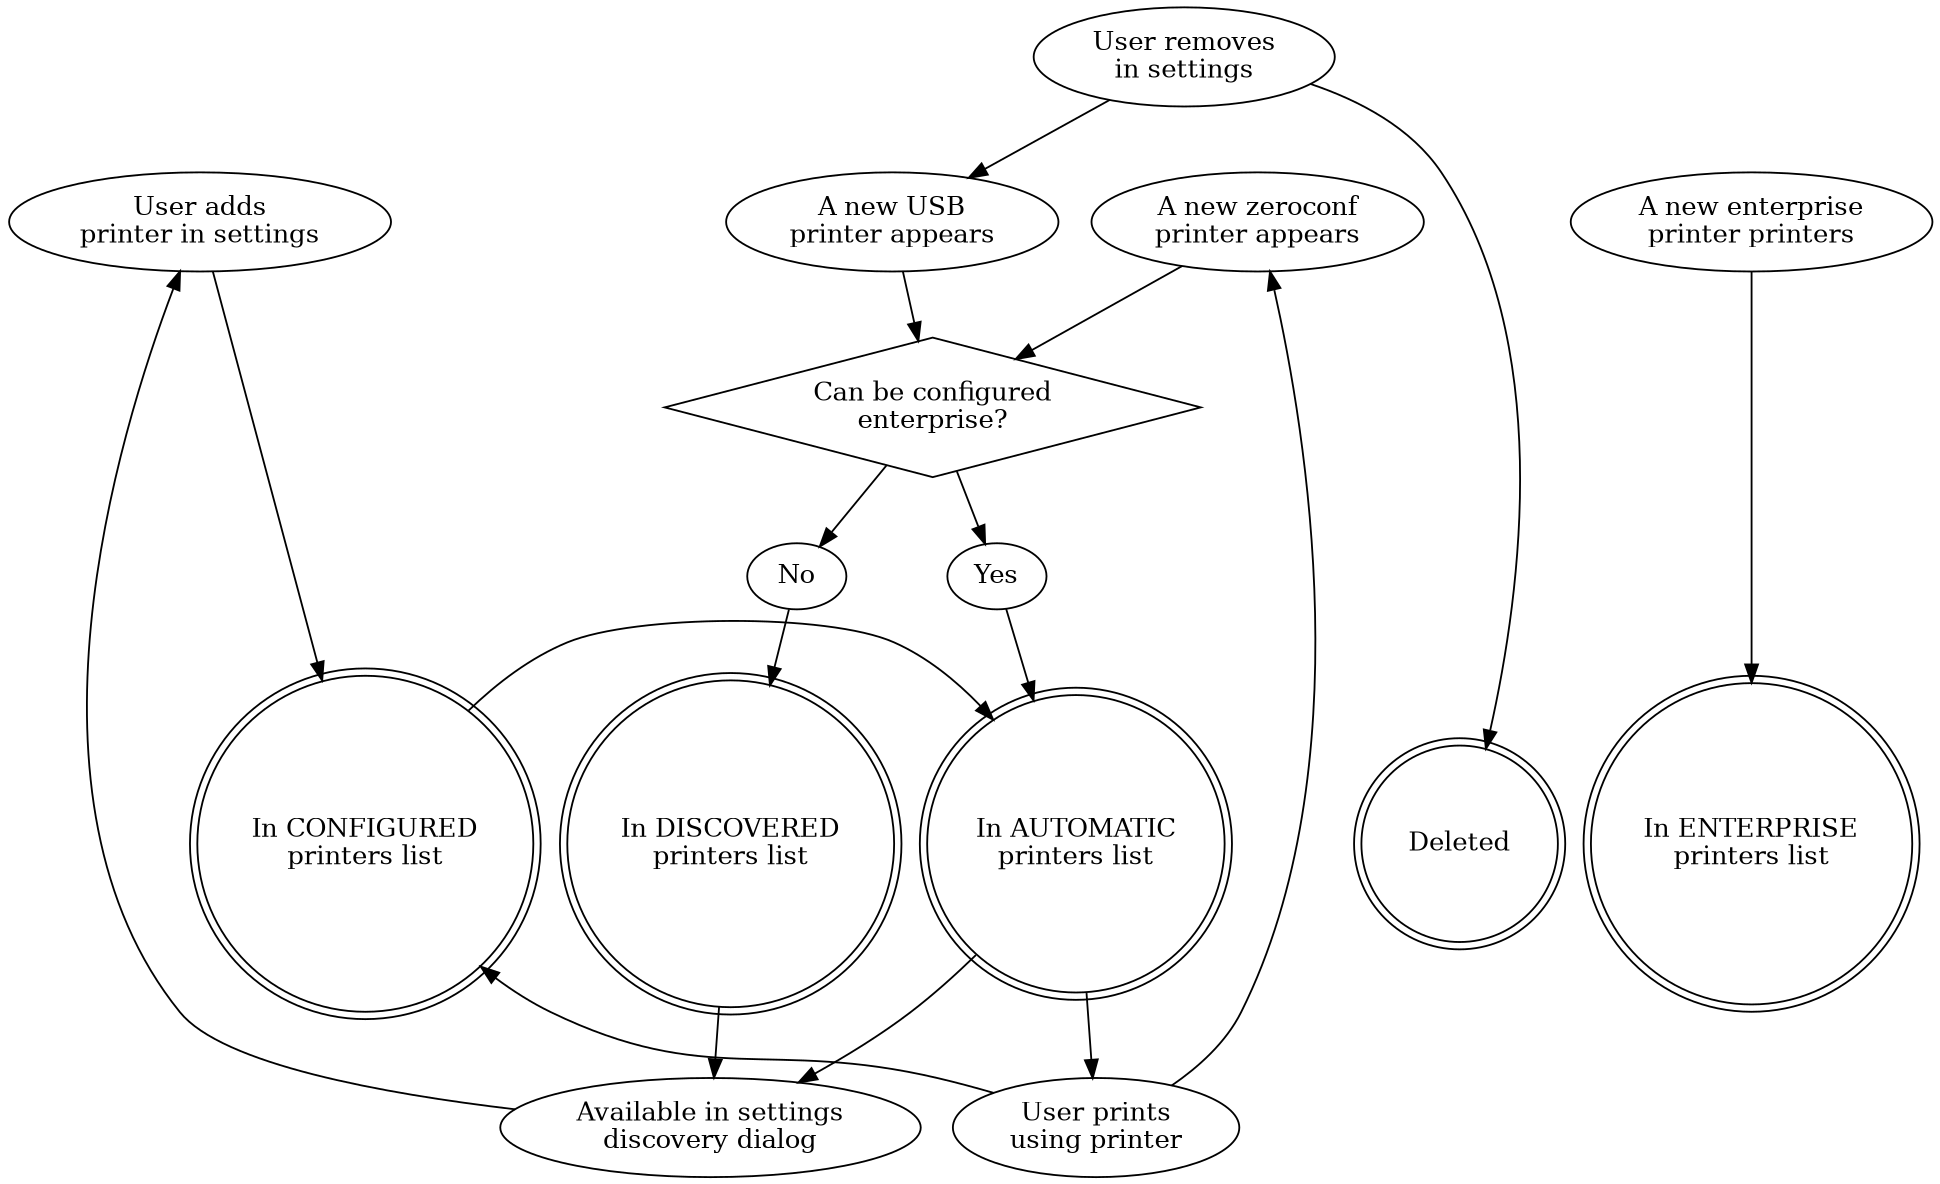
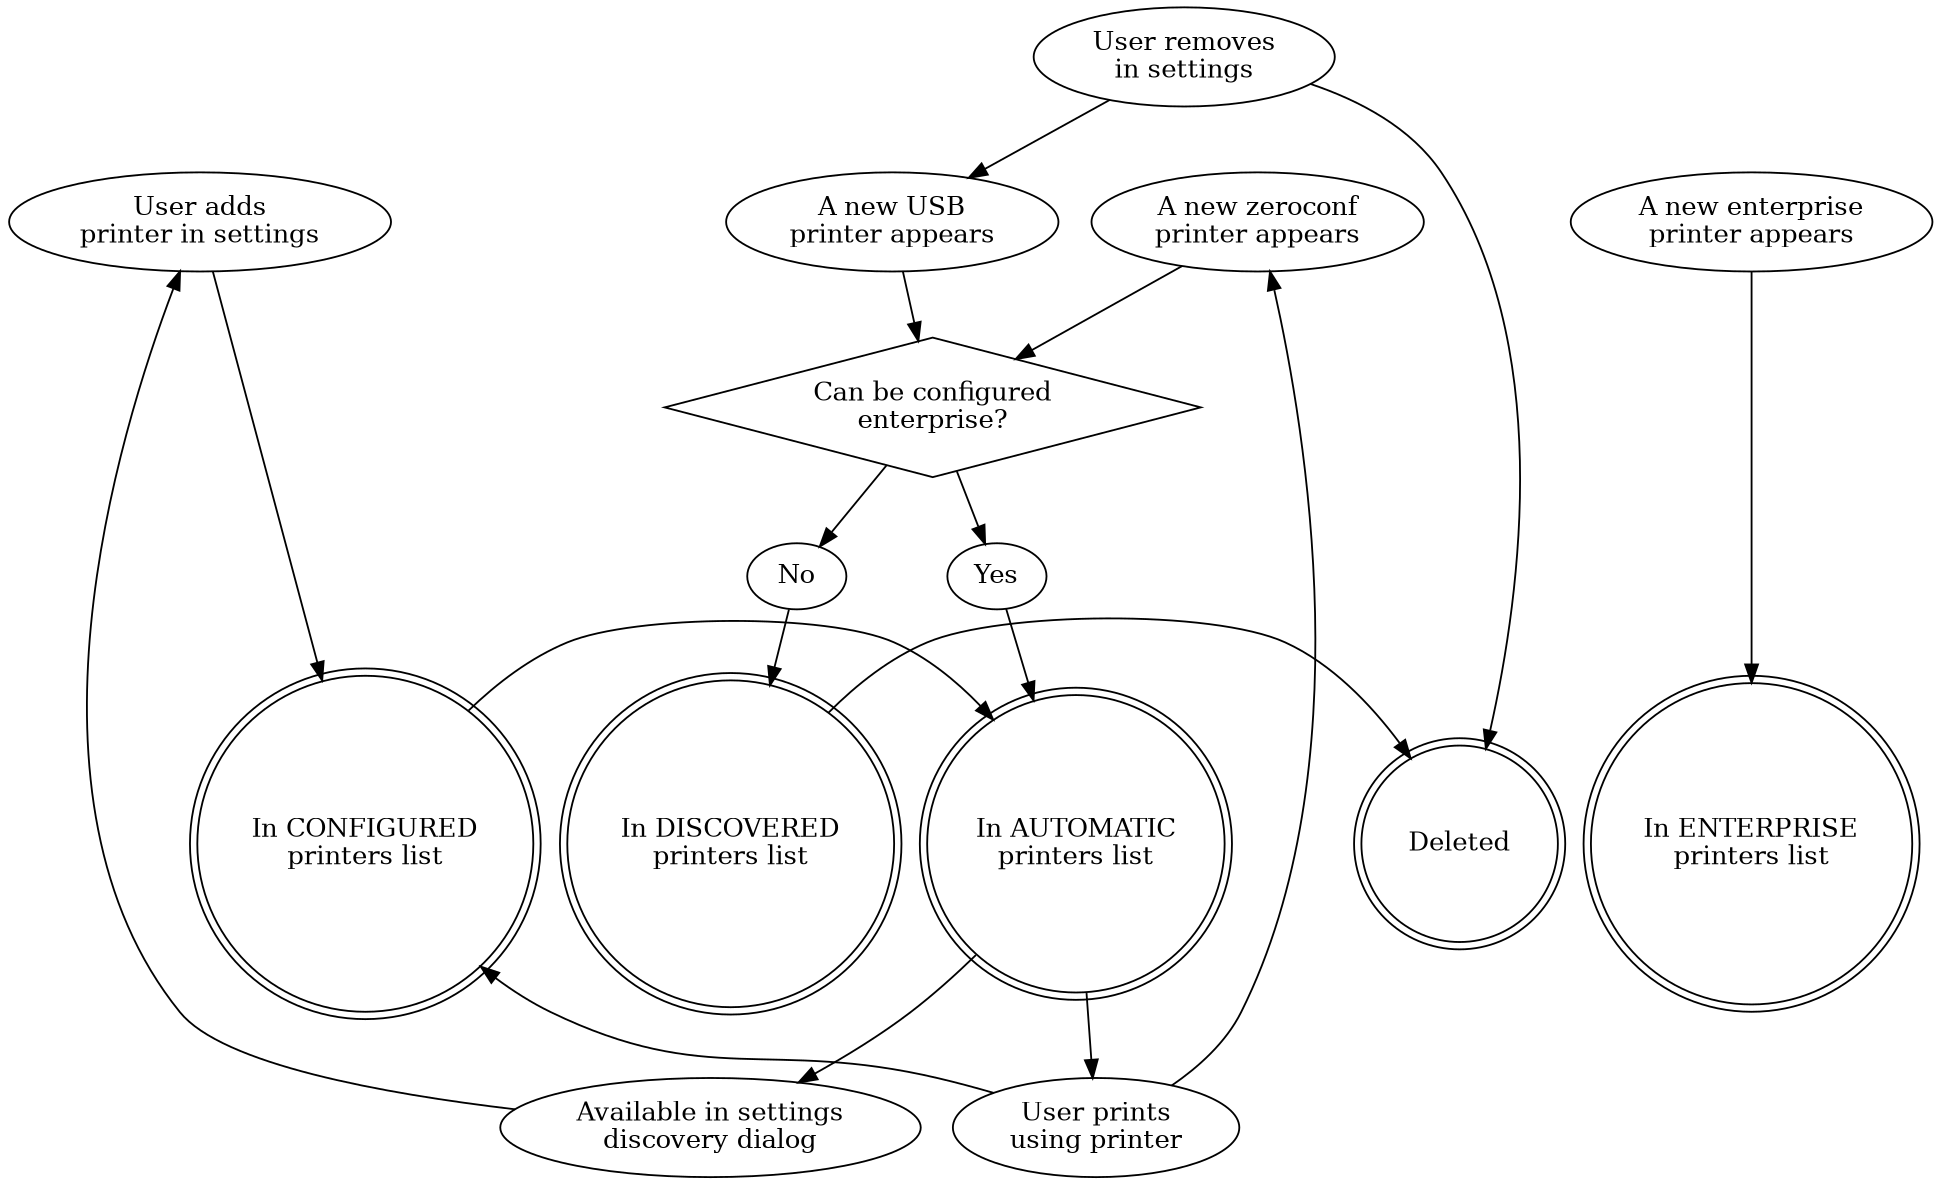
node "A new enterprise printer printers": label "A new enterprise printer printers" -> "A new enterprise printer appears"
edge "In DISCOVERED printers list" -> "Available in settings discovery dialog": now "In DISCOVERED printers list" -> "Deleted"
